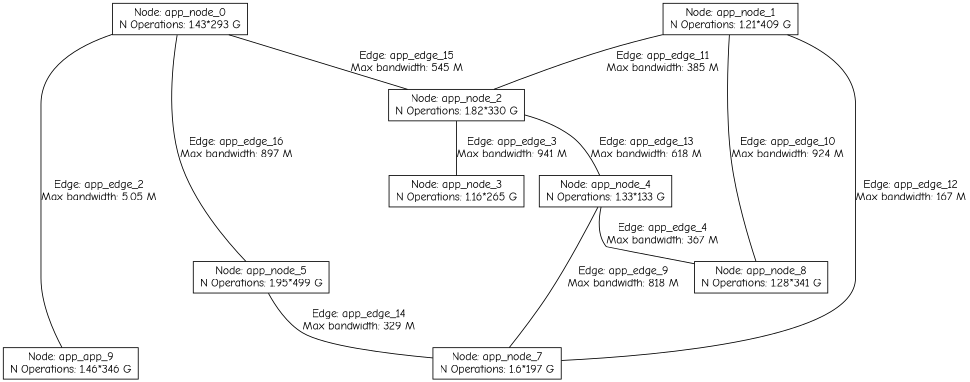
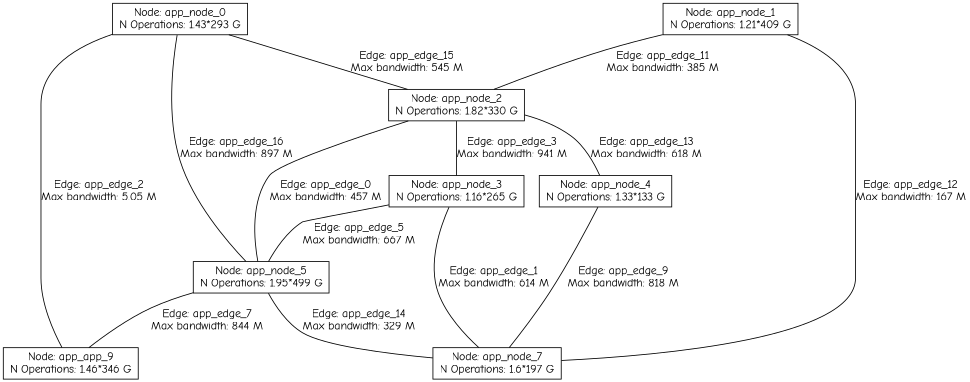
edge "Node: app_node_2 N Operations: 1.82*330 G" -- "Node: app_node_5 N Operations: 1.95*499 G": added, label "Edge: app_edge_0 Max bandwidth: 457 M"
edge "Node: app_node_3 N Operations: 1.16*265 G" -- "Node: app_node_5 N Operations: 1.95*499 G": added, label "Edge: app_edge_5 Max bandwidth: 667 M"
node "Node: app_node_8 N Operations: 1.28*341 G": removed
edge "Node: app_node_3 N Operations: 1.16*265 G" -- "Node: app_node_7 N Operations: 1.6*197 G": added, label "Edge: app_edge_1 Max bandwidth: 614 M"
edge "Node: app_node_5 N Operations: 1.95*499 G" -- "Node: app_app_9 N Operations: 1.46*346 G": added, label "Edge: app_edge_7 Max bandwidth: 844 M"
